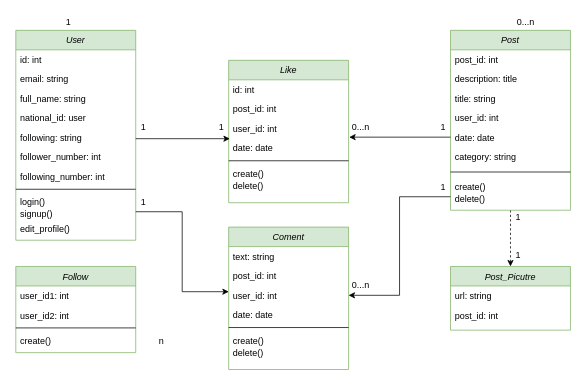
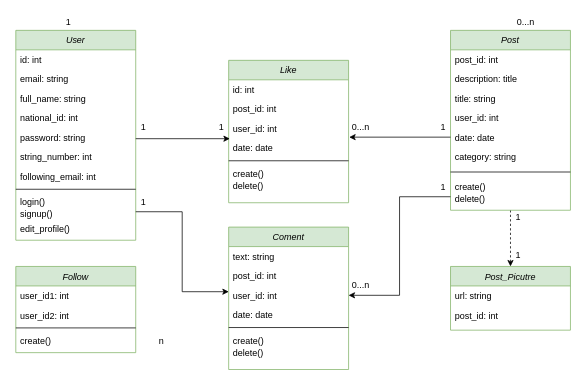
node "national_id: user": label "national_id: user" -> "national_id: int"
node "following: string": label "following: string" -> "password: string"
node "follower_number: int": label "follower_number: int" -> "string_number: int"
node "following_number: int": label "following_number: int" -> "following_email: int"
